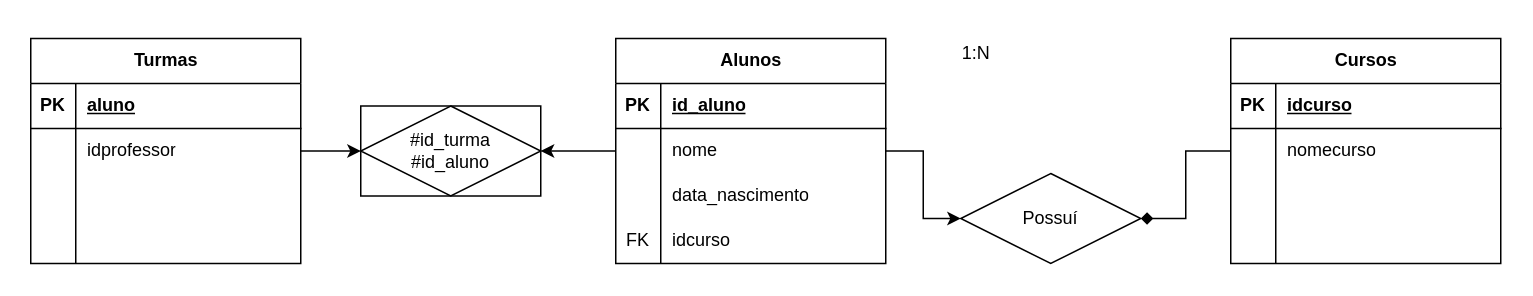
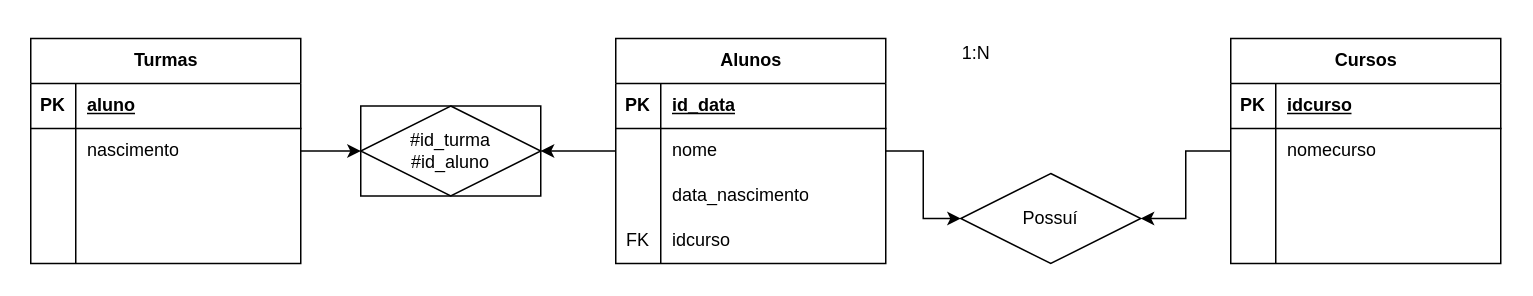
node "id_aluno": label "id_aluno" -> "id_data"
node "idprofessor": label "idprofessor" -> "nascimento"
edge "Cursos" -> "Possuí": arrowhead diamond -> classic
